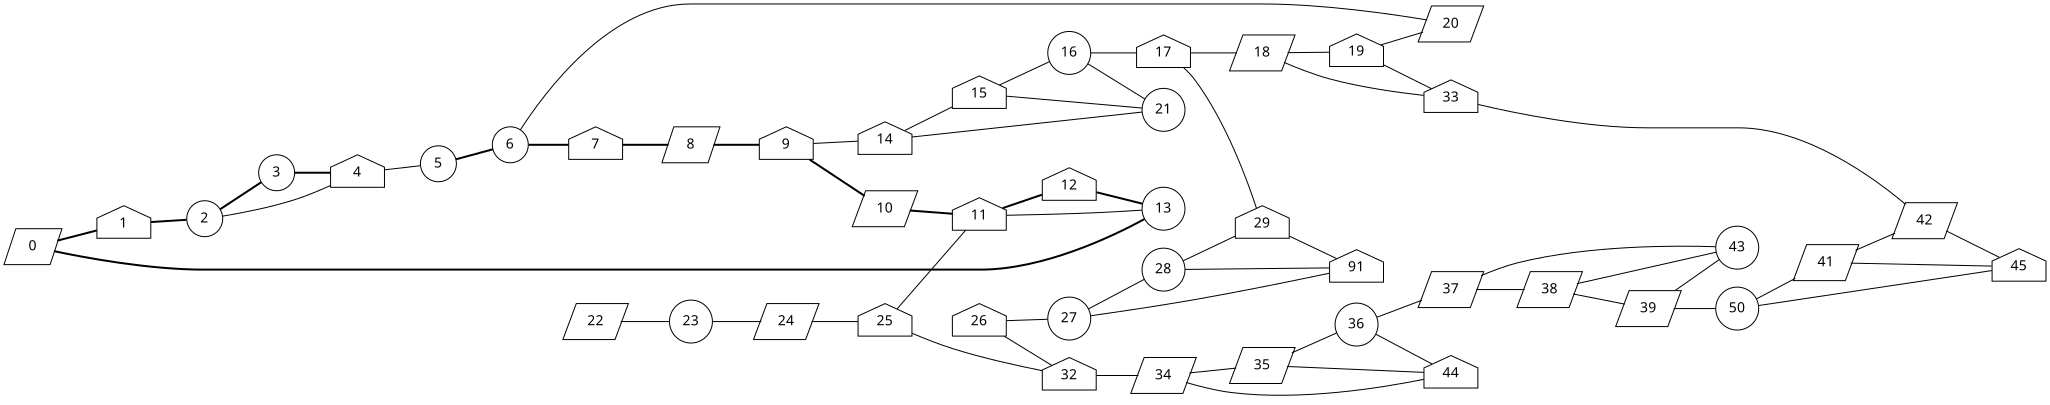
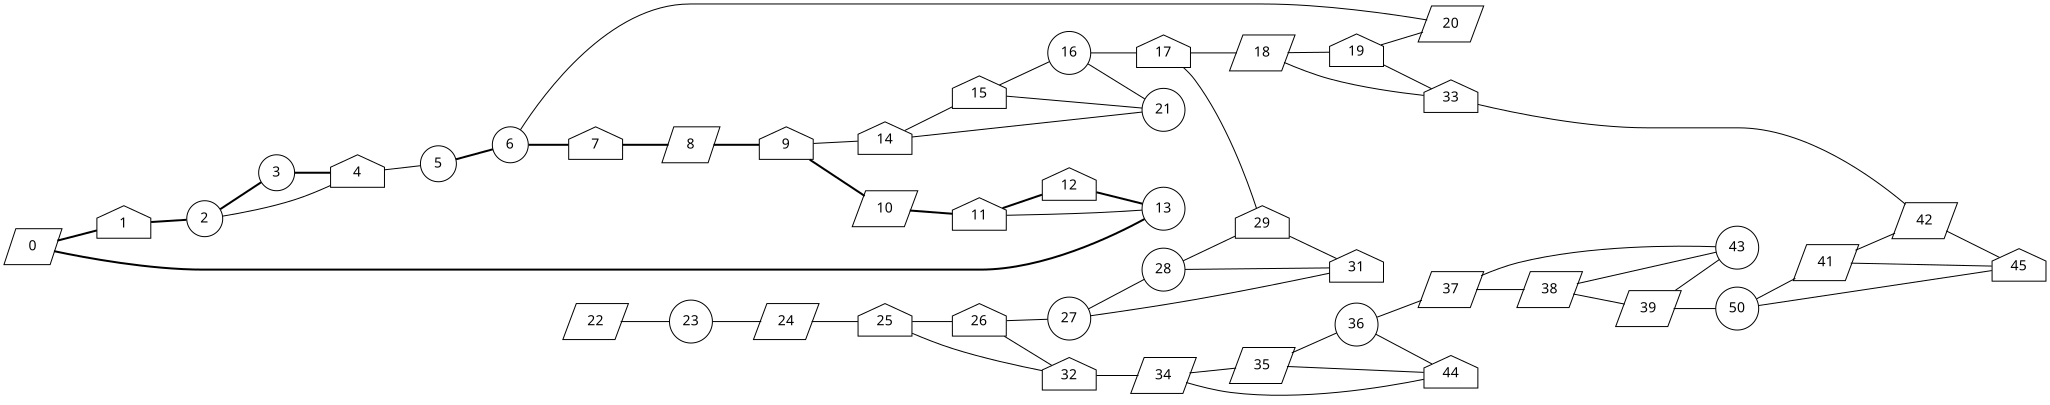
node "91": label "91" -> "31"
edge "11" -- "25": now "26" -- "25"
